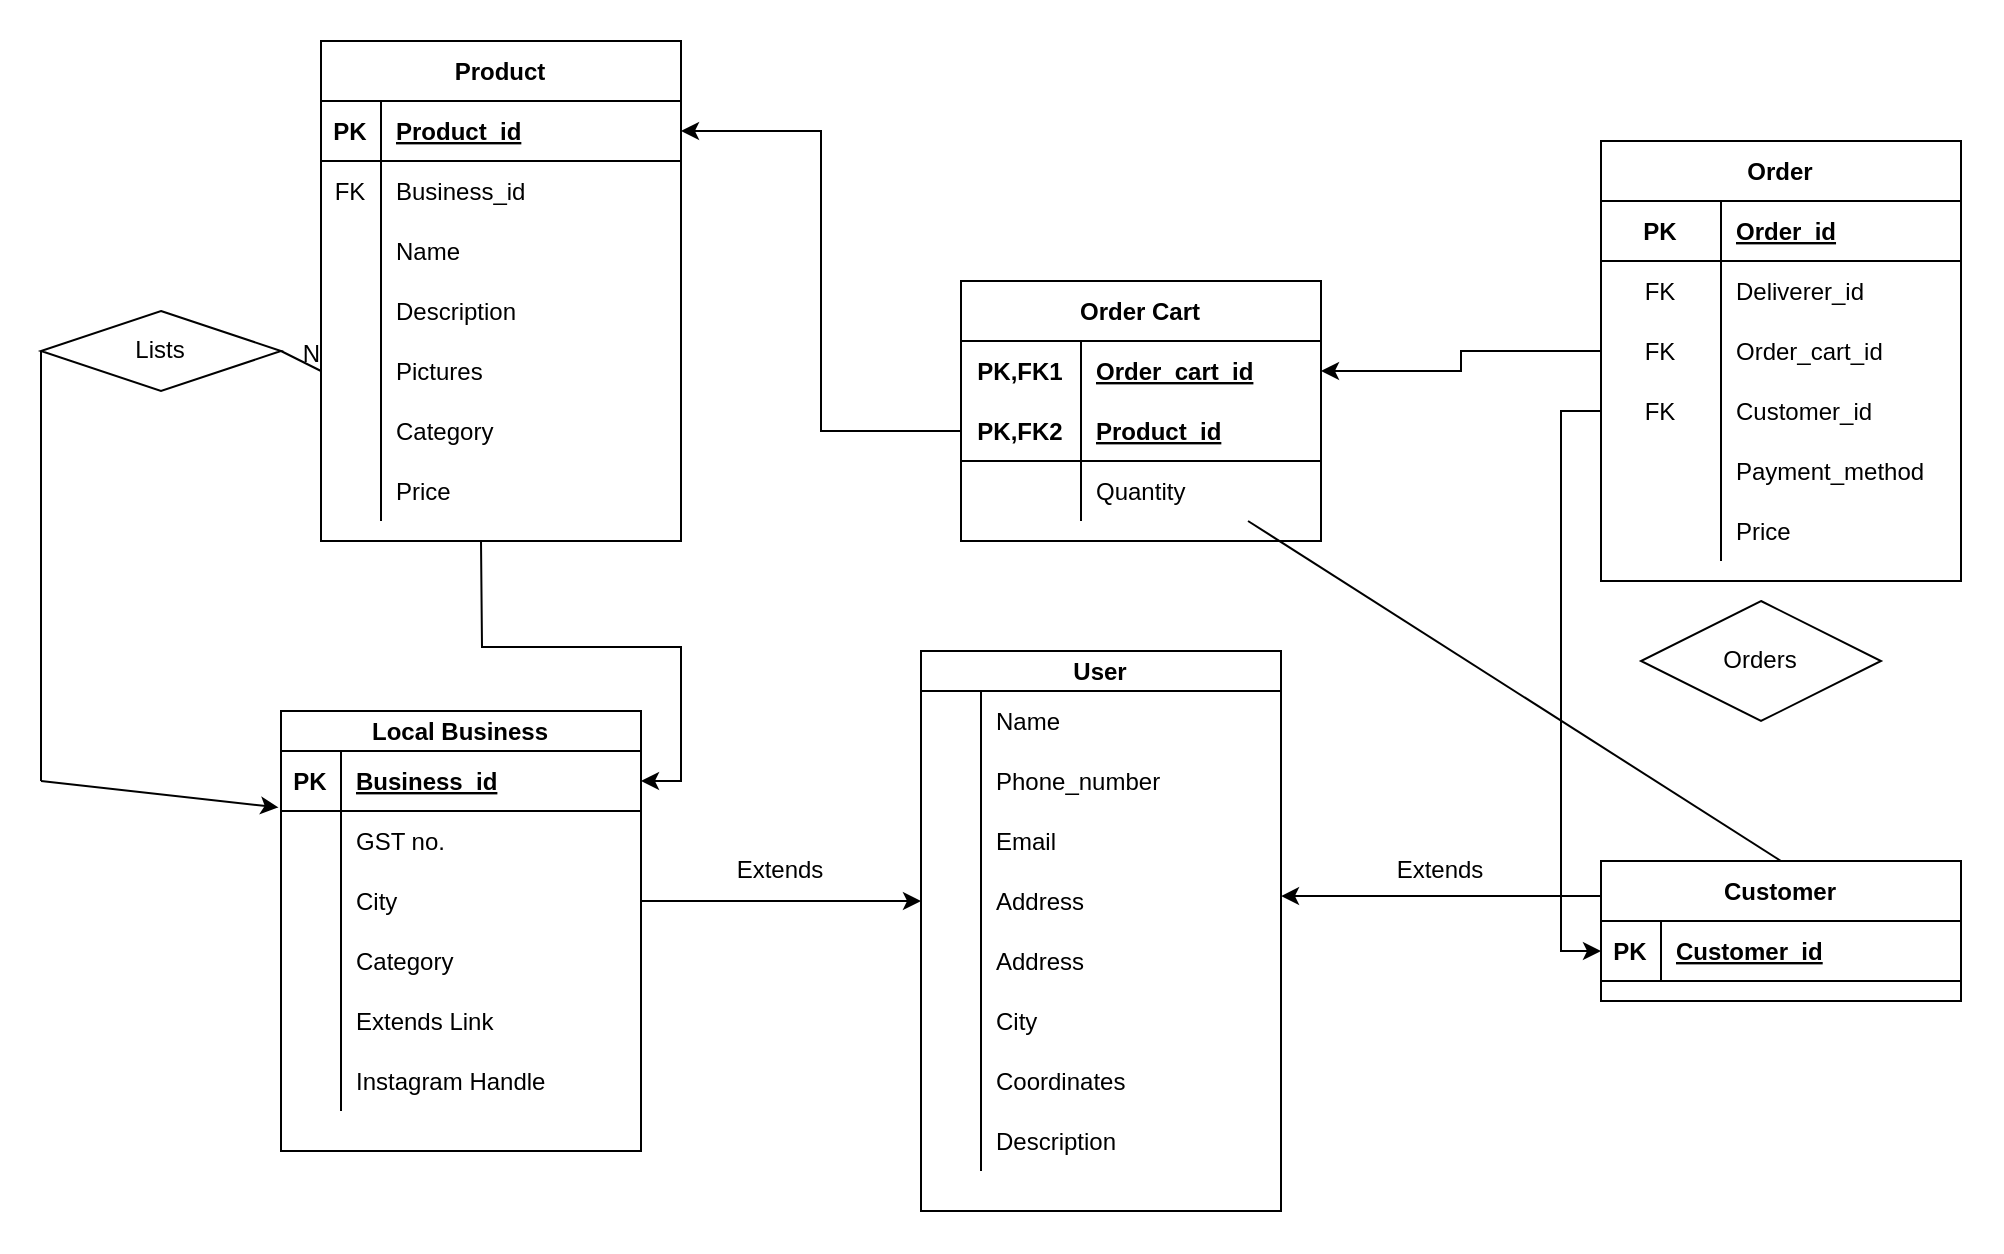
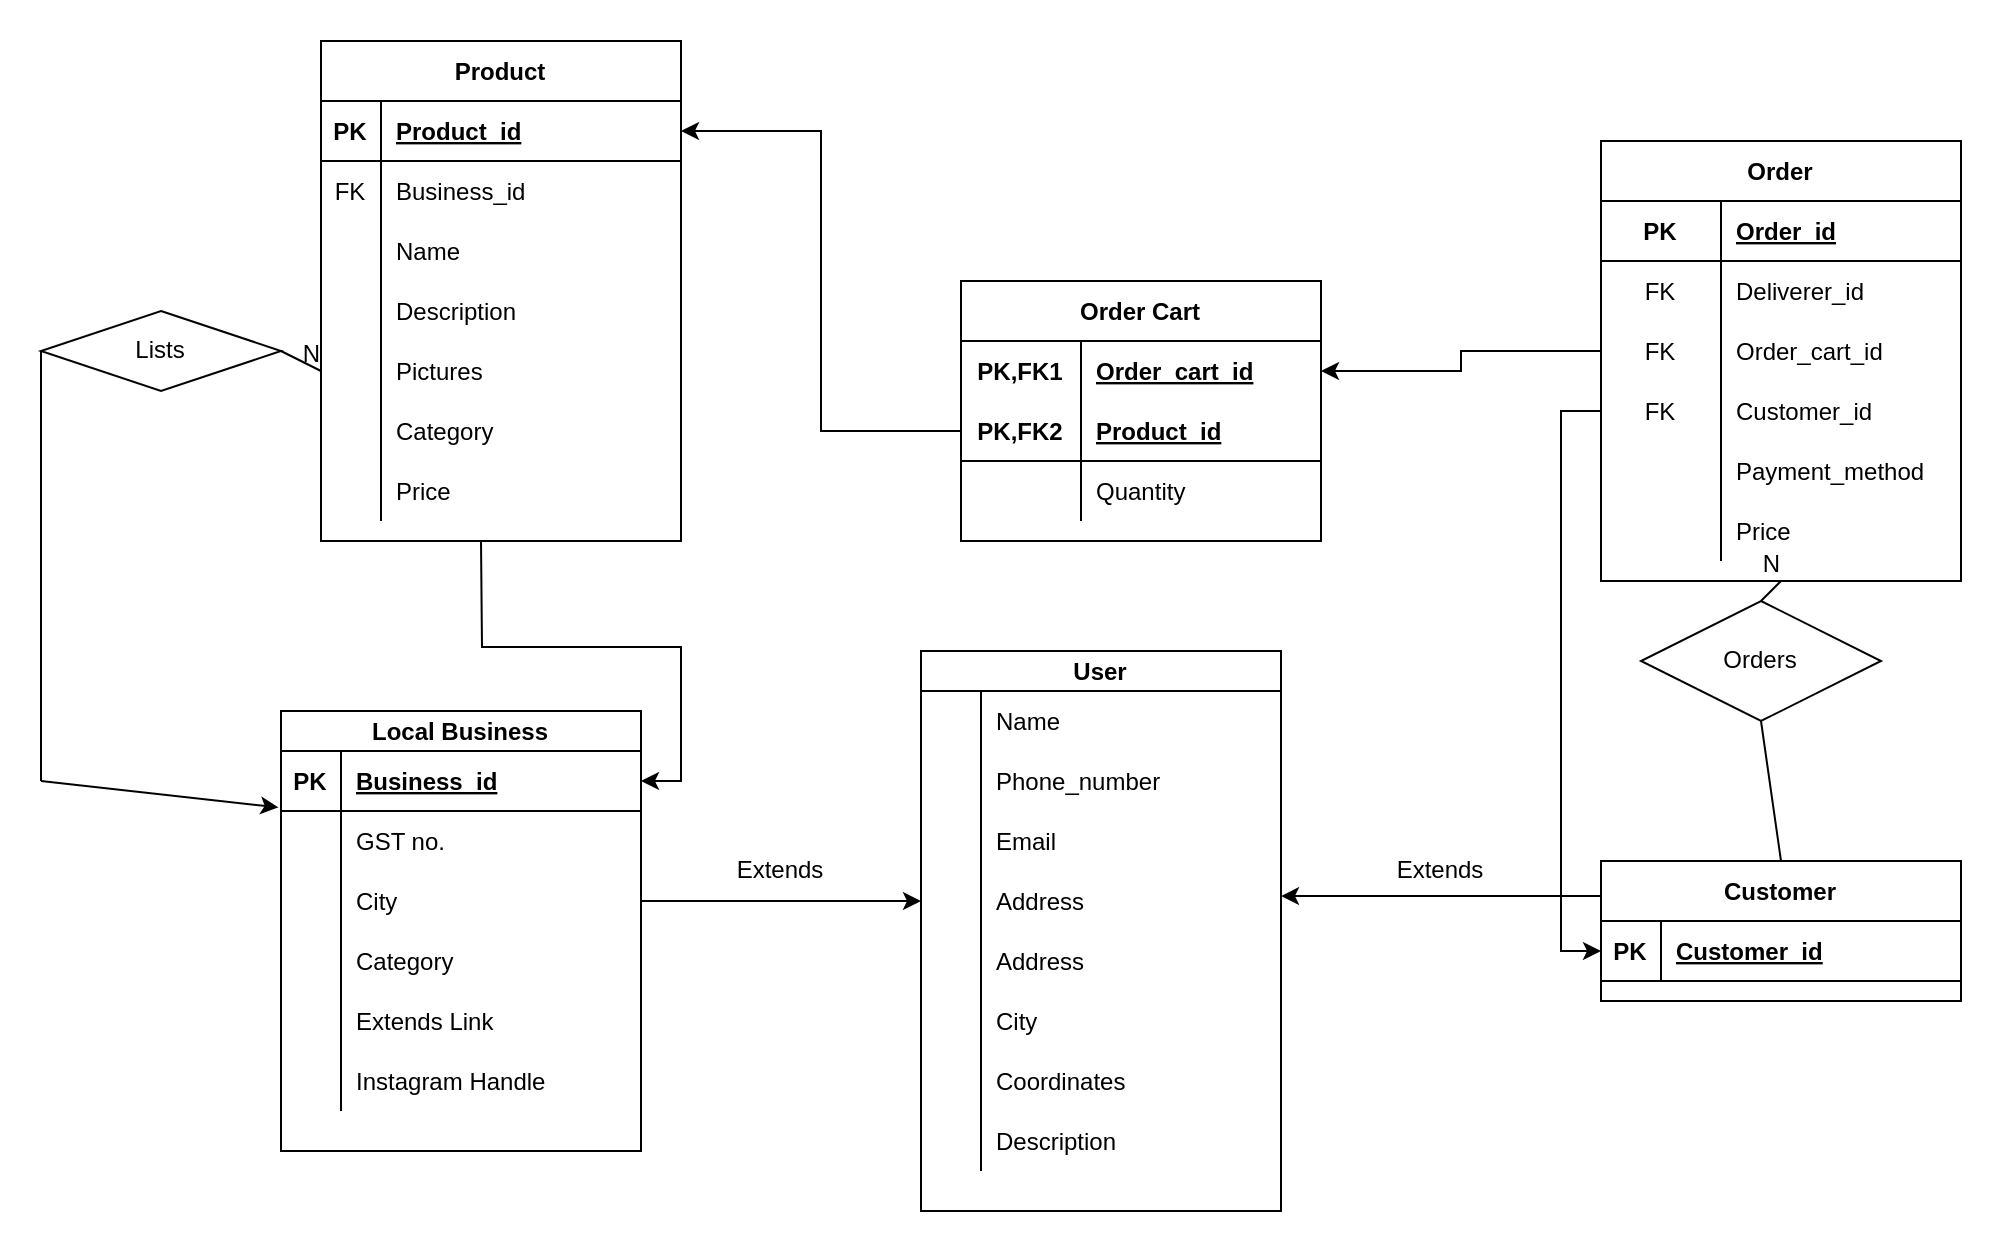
edge "Order" -- "Orders": added, label "N"
edge "Quantity" -- "Customer": now "Orders" -- "Customer"
